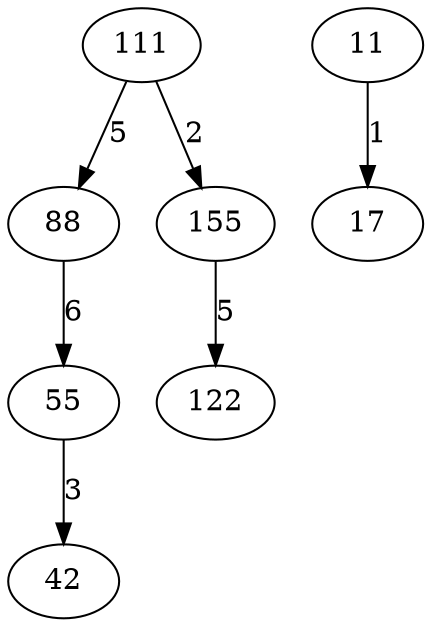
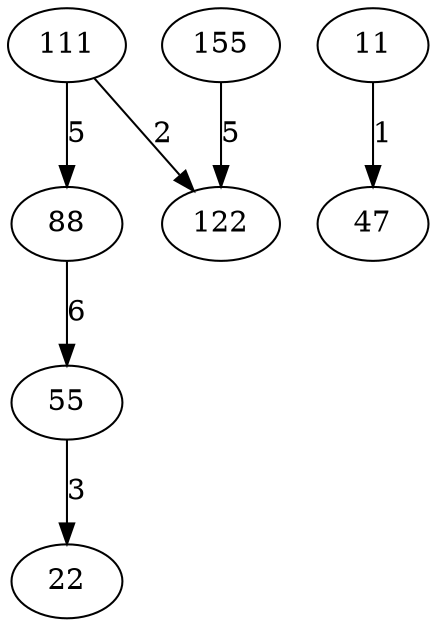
edge "111" -> "155": now "111" -> "122"
node "17": label "17" -> "47"
node "42": label "42" -> "22"
